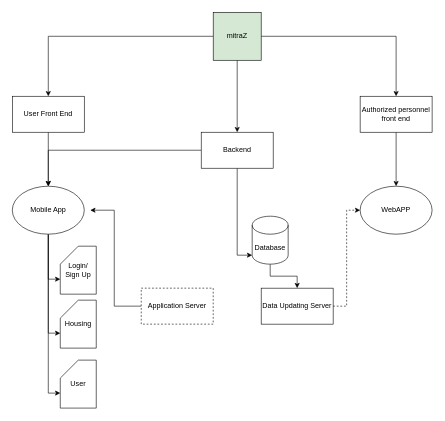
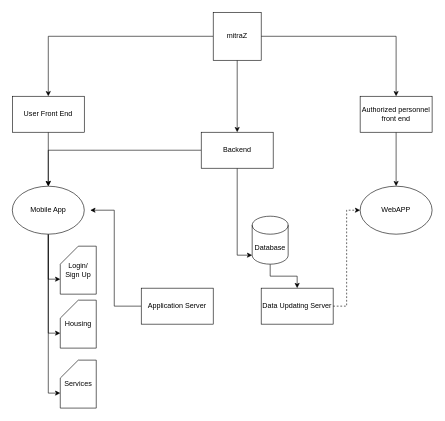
node "mitraZ": fillcolor #d5e8d4 -> #ffffff
node "Application Server": style dashed -> solid
node "User": label "User" -> "Services"
